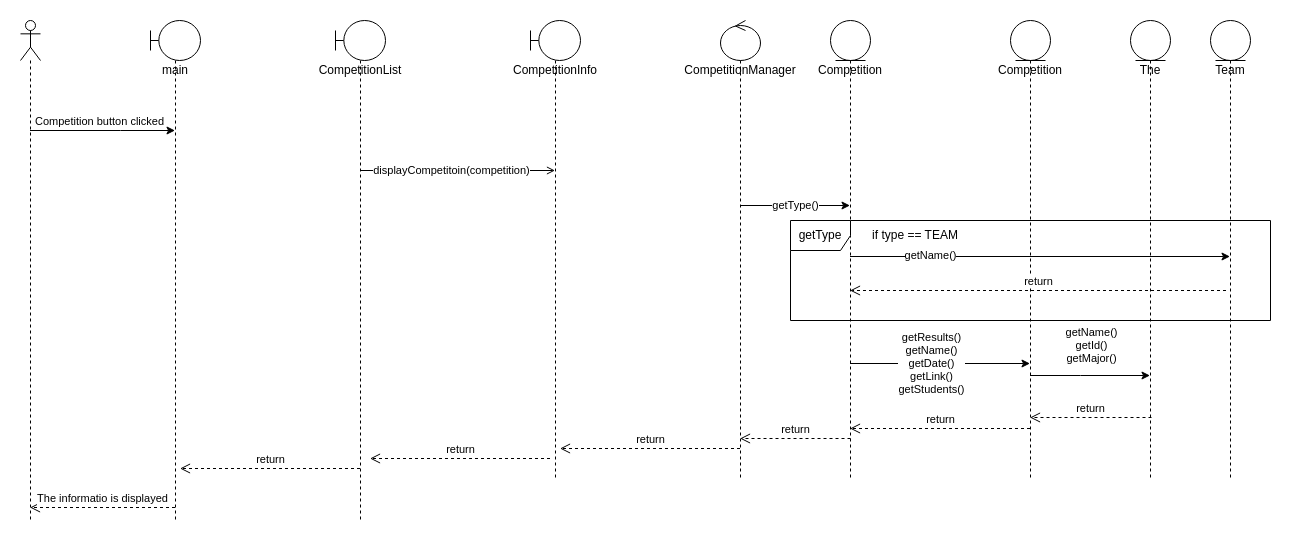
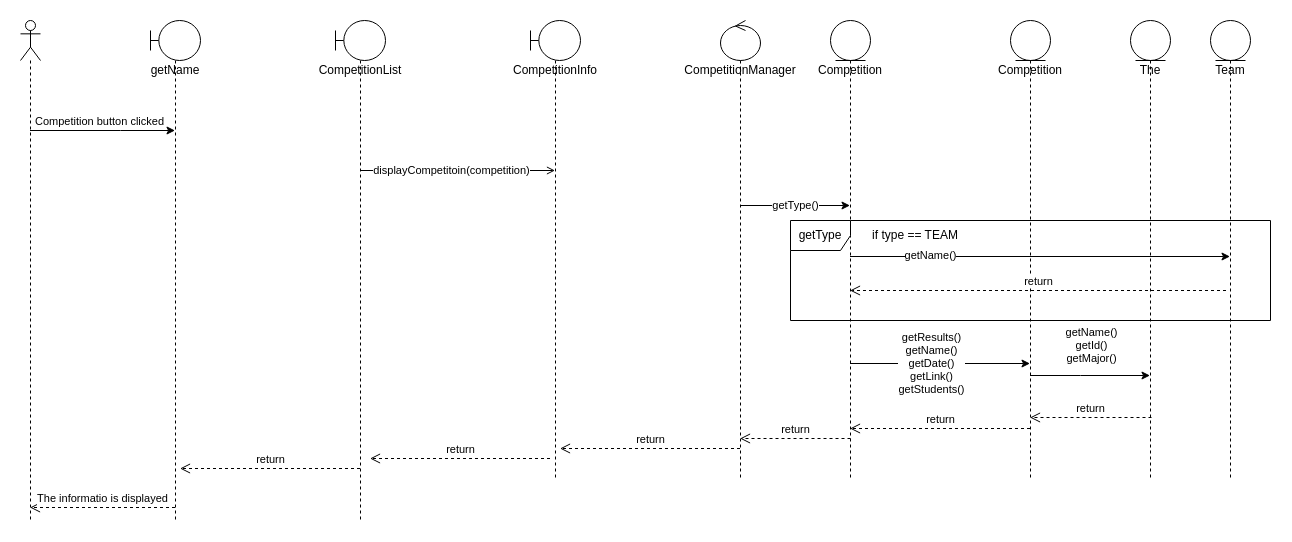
node "main": label "main" -> "getName"
